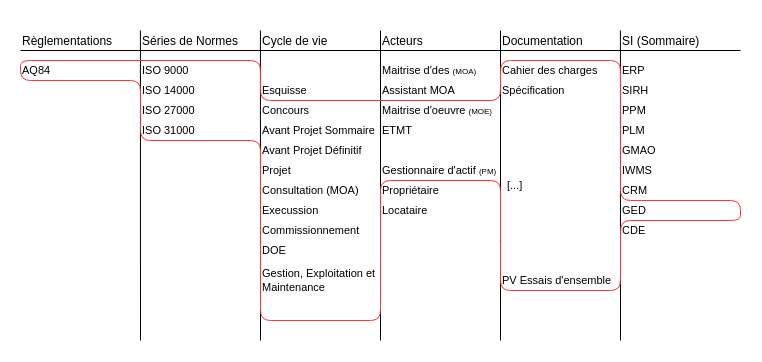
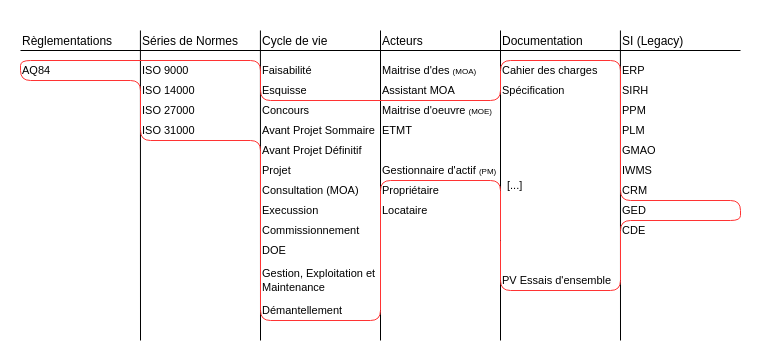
node "SI (Sommaire)": label "SI (Sommaire)" -> "SI (Legacy)"
node "Faisabilité": added
node "Démantellement": added
